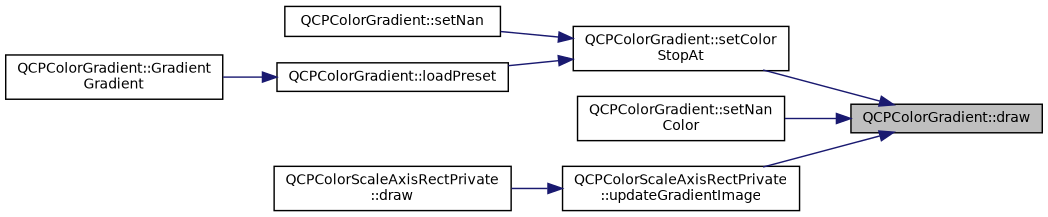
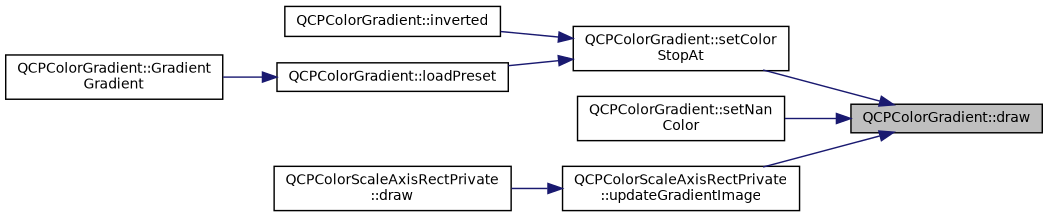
node "QCPColorGradient::setNan": label "QCPColorGradient::setNan" -> "QCPColorGradient::inverted"
